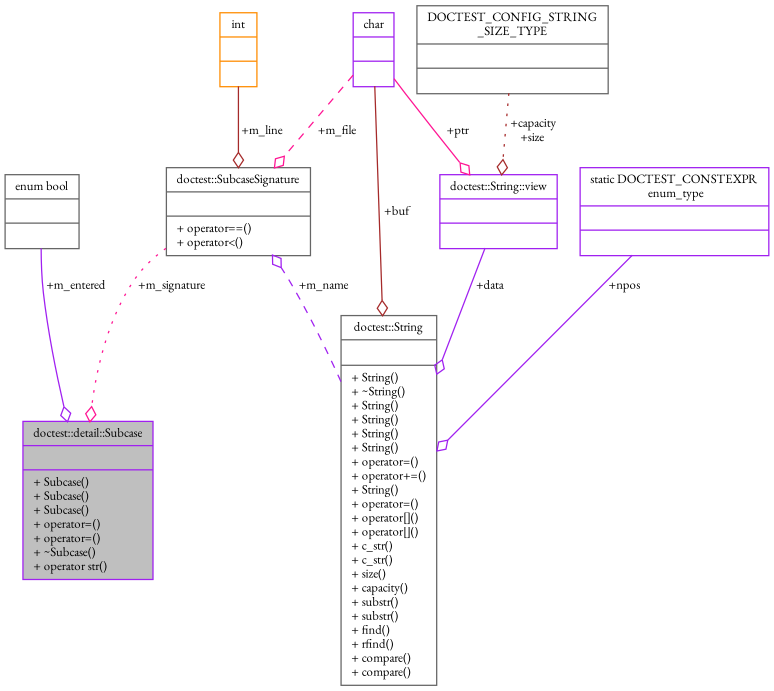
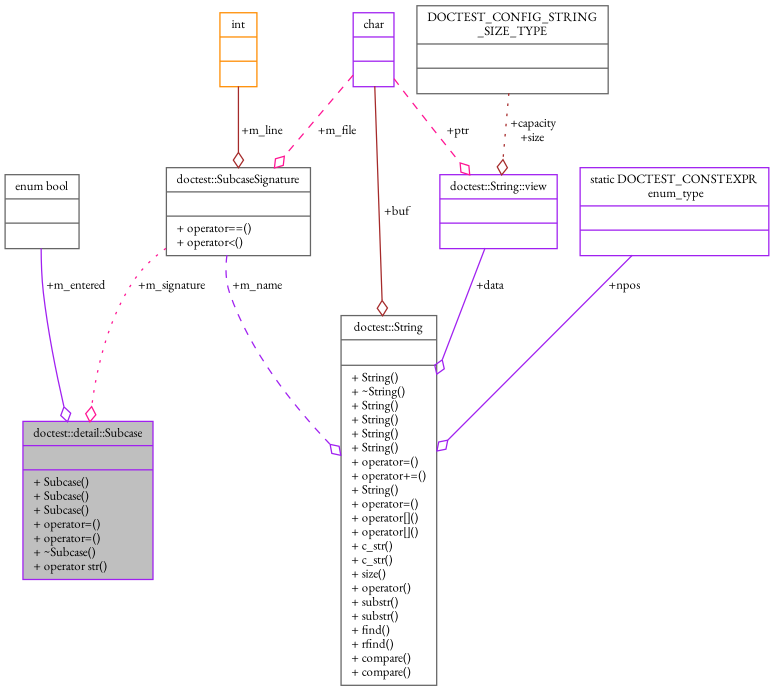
edge "char" -> "doctest::String::view": style solid -> dashed
edge "doctest::String" -> "doctest::SubcaseSignature": reversed
node "doctest::String": text "+ capacity()" -> "+ operator()"
